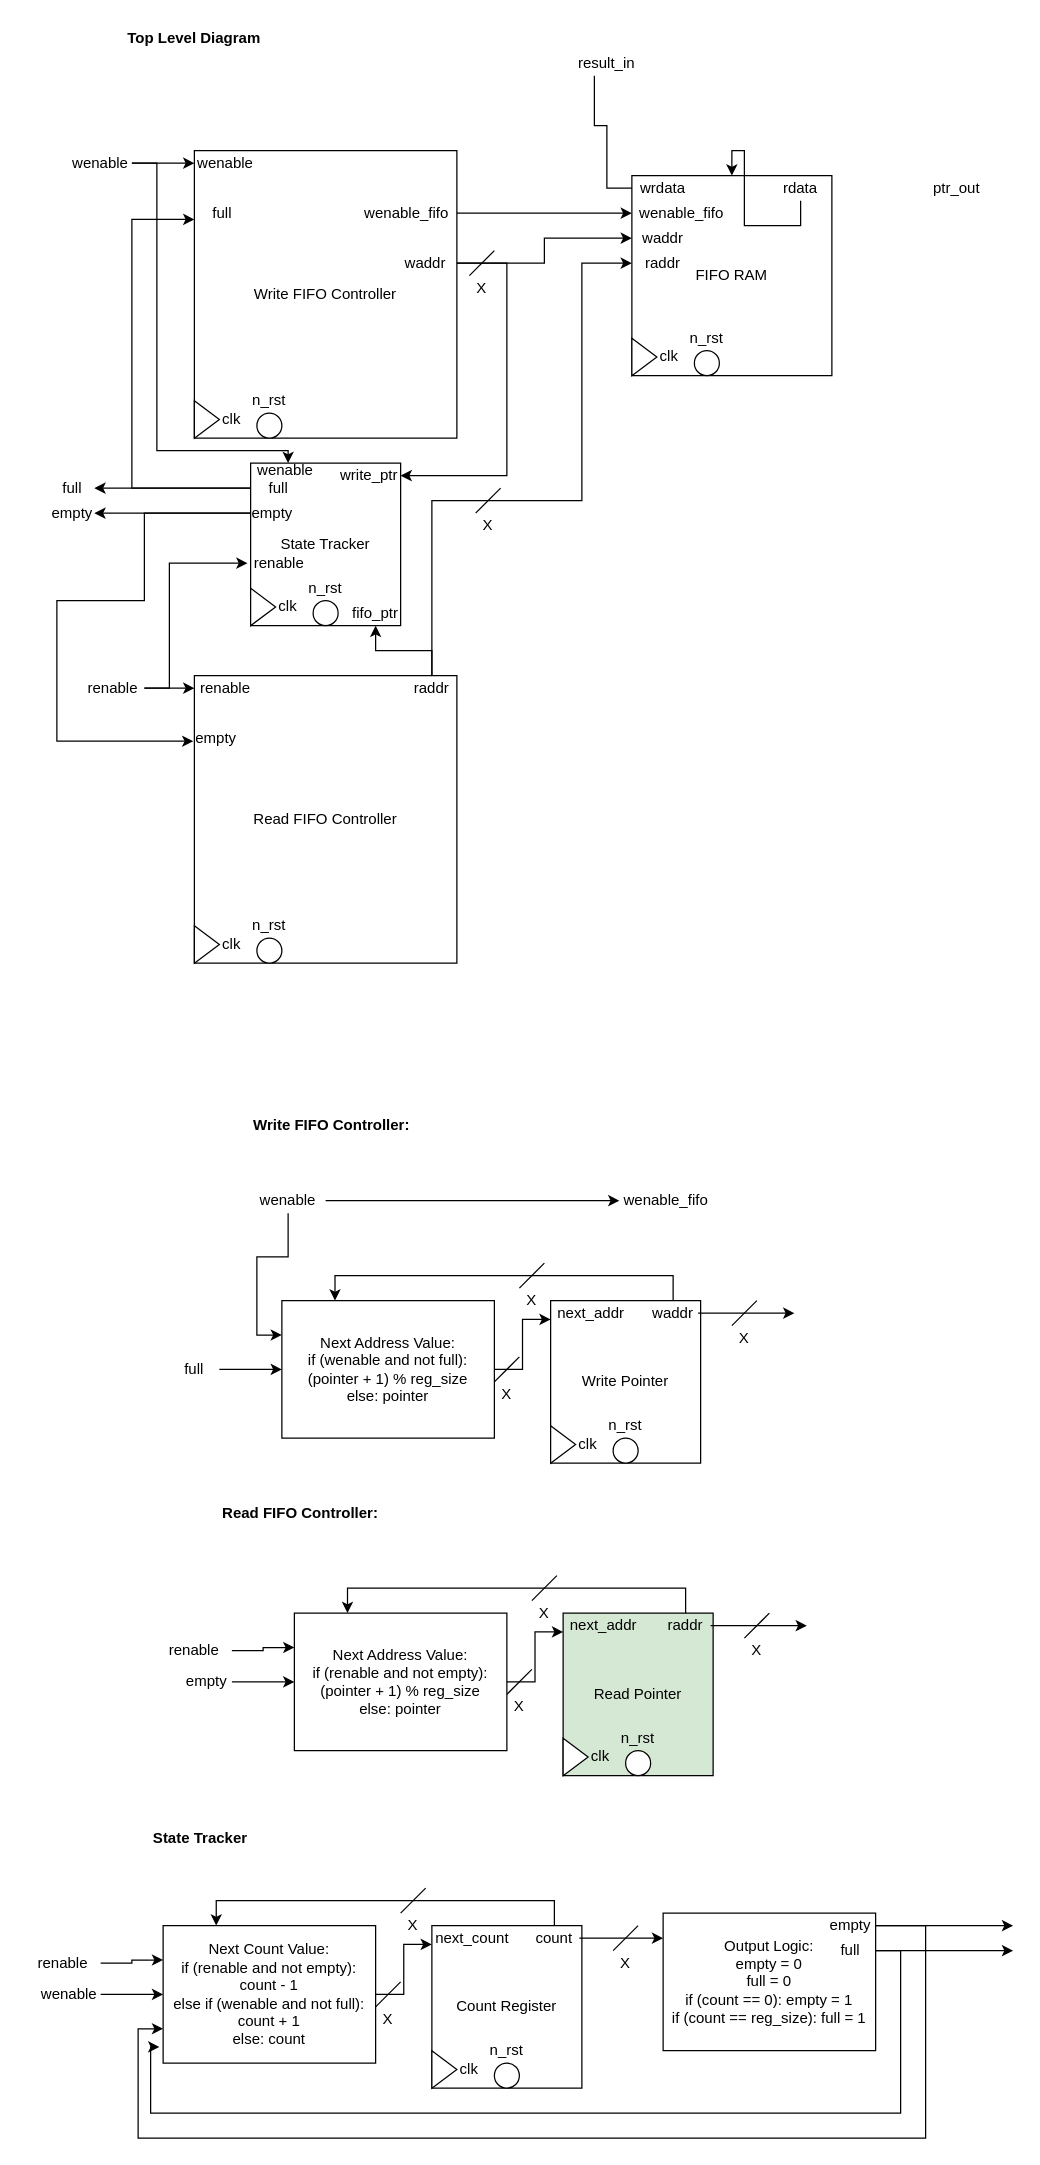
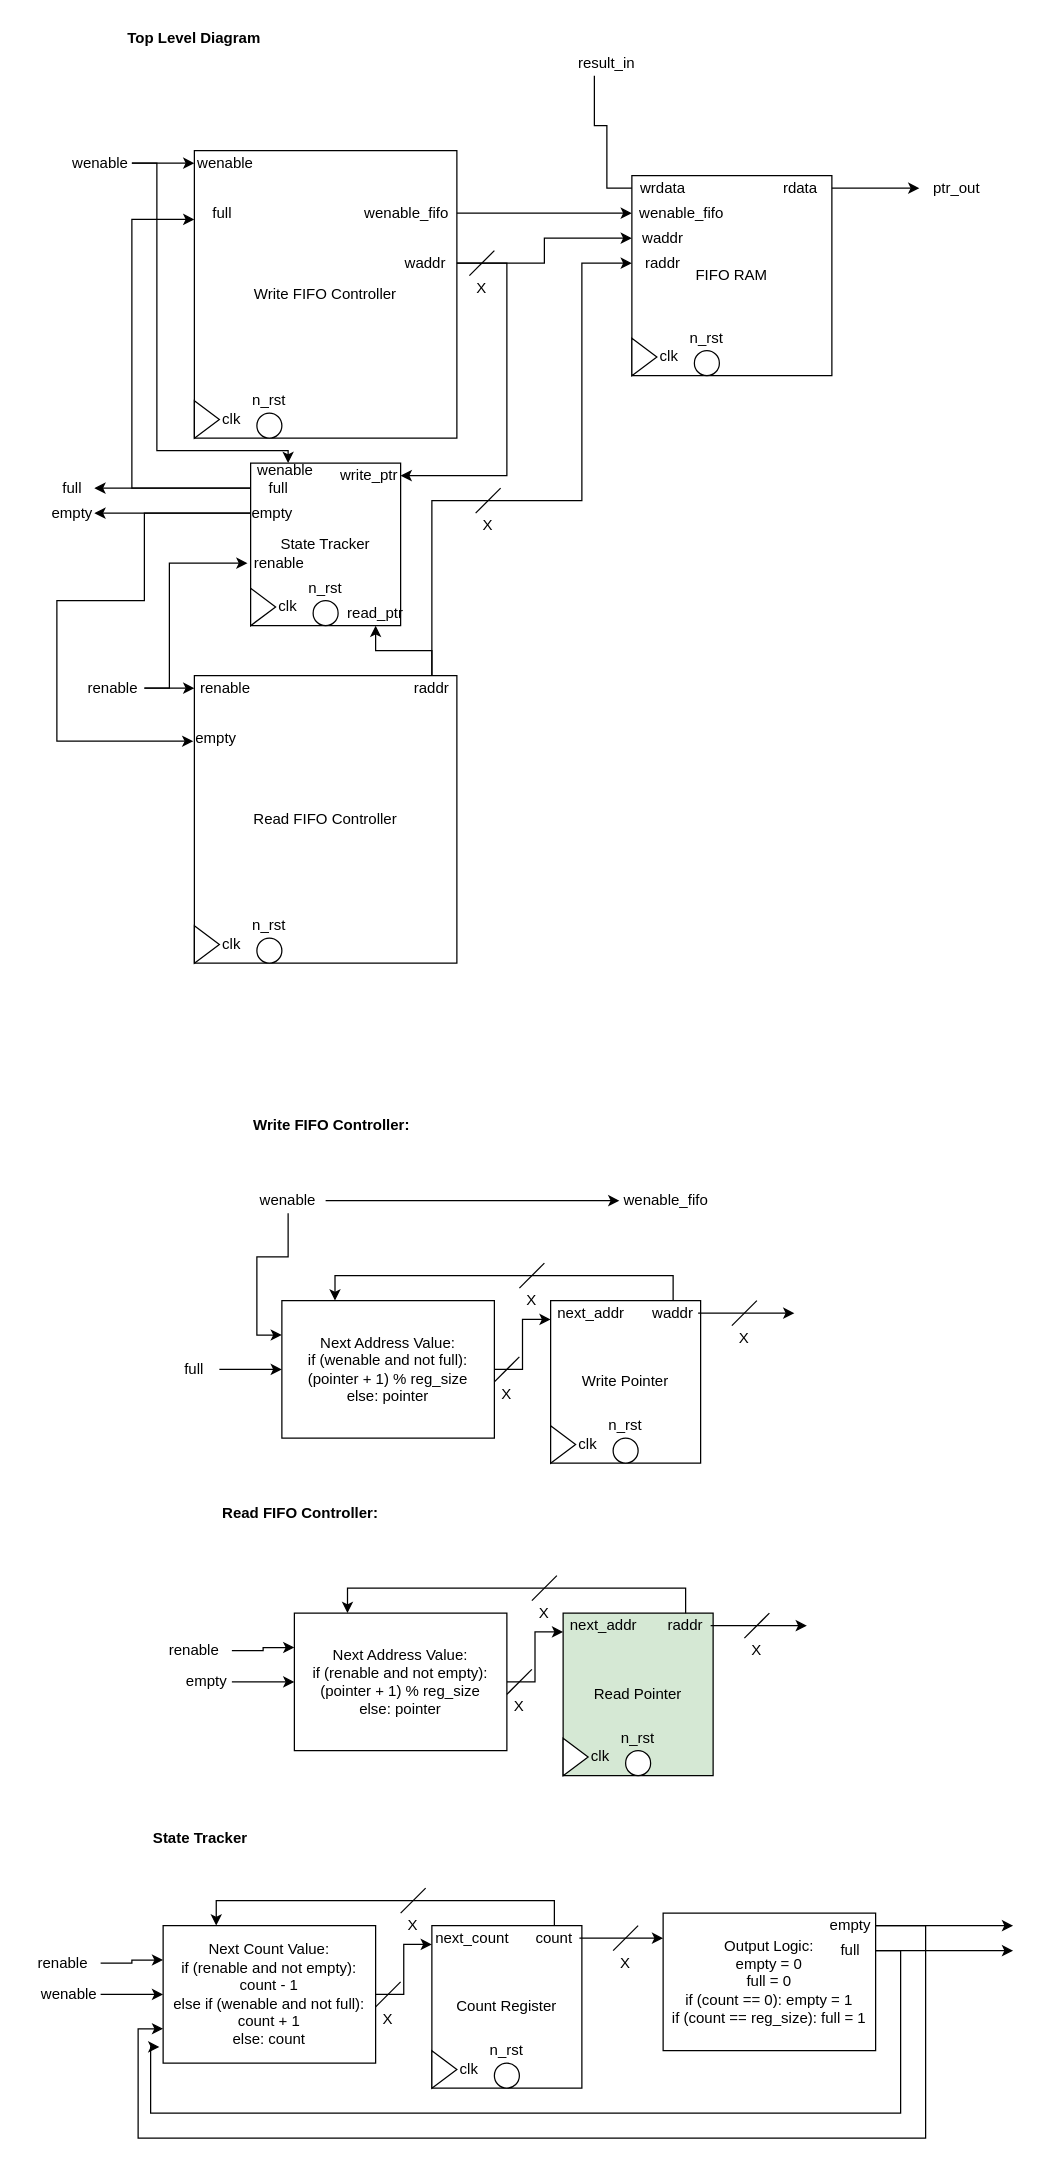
edge "rdata" -> "FIFO RAM": now "rdata" -> "ptr_out"
node "fifo_ptr": label "fifo_ptr" -> "read_ptr"
